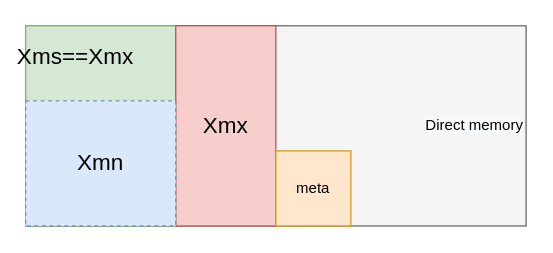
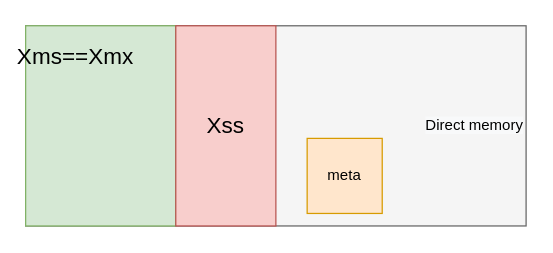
node "Xmx": label "Xmx" -> "Xss"
node "Xmn": removed
node "meta": moved (313, 188) -> (344, 176)
